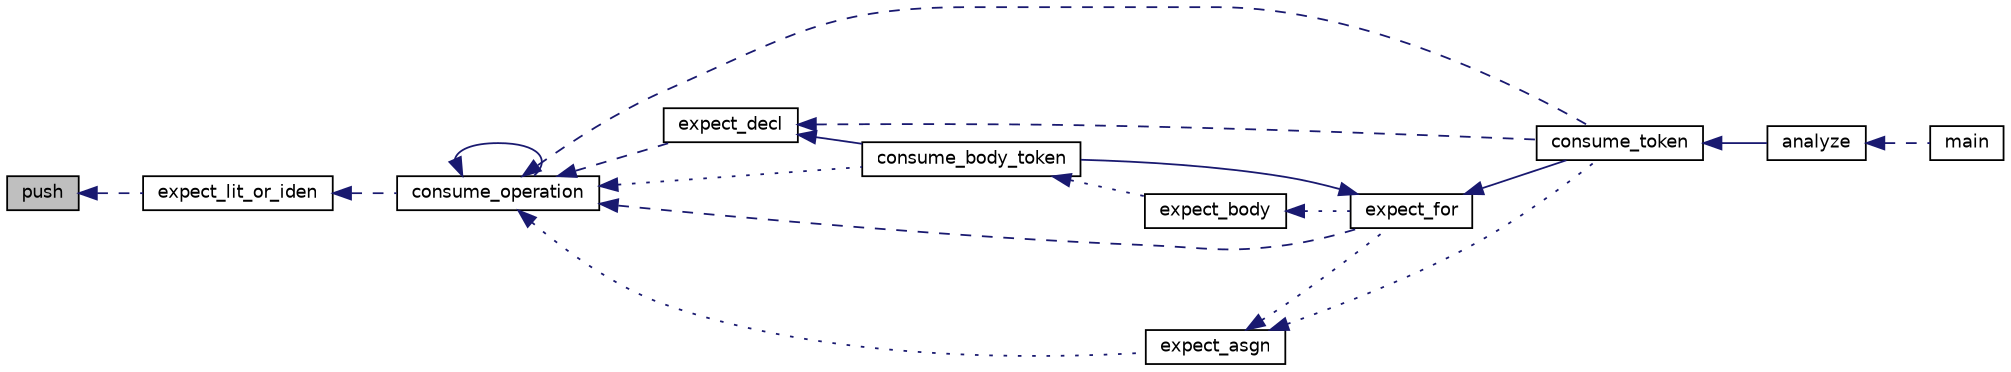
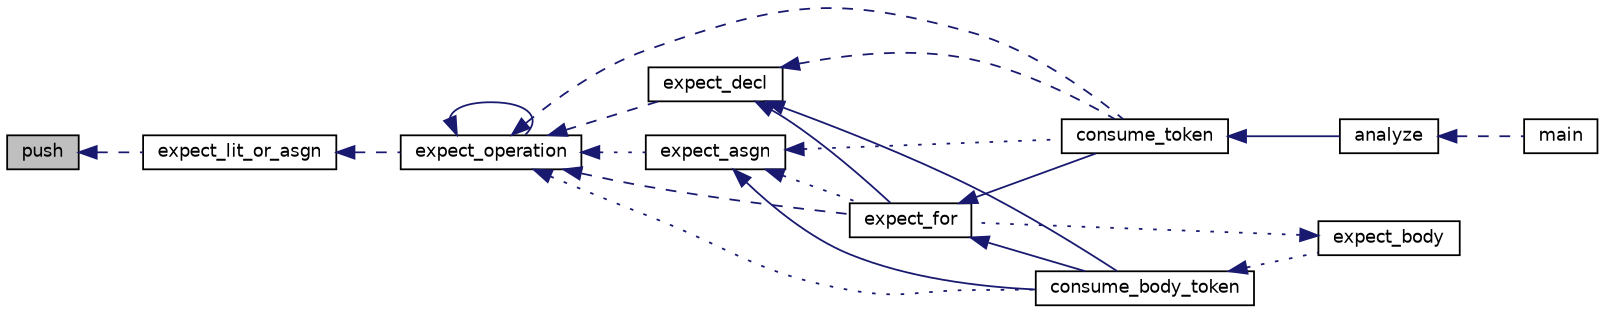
edge "expect_for" -> "expect_decl": added
node "expect_lit_or_iden": label "expect_lit_or_iden" -> "expect_lit_or_asgn"
node "consume_operation": label "consume_operation" -> "expect_operation"
edge "consume_body_token" -> "expect_asgn": added
